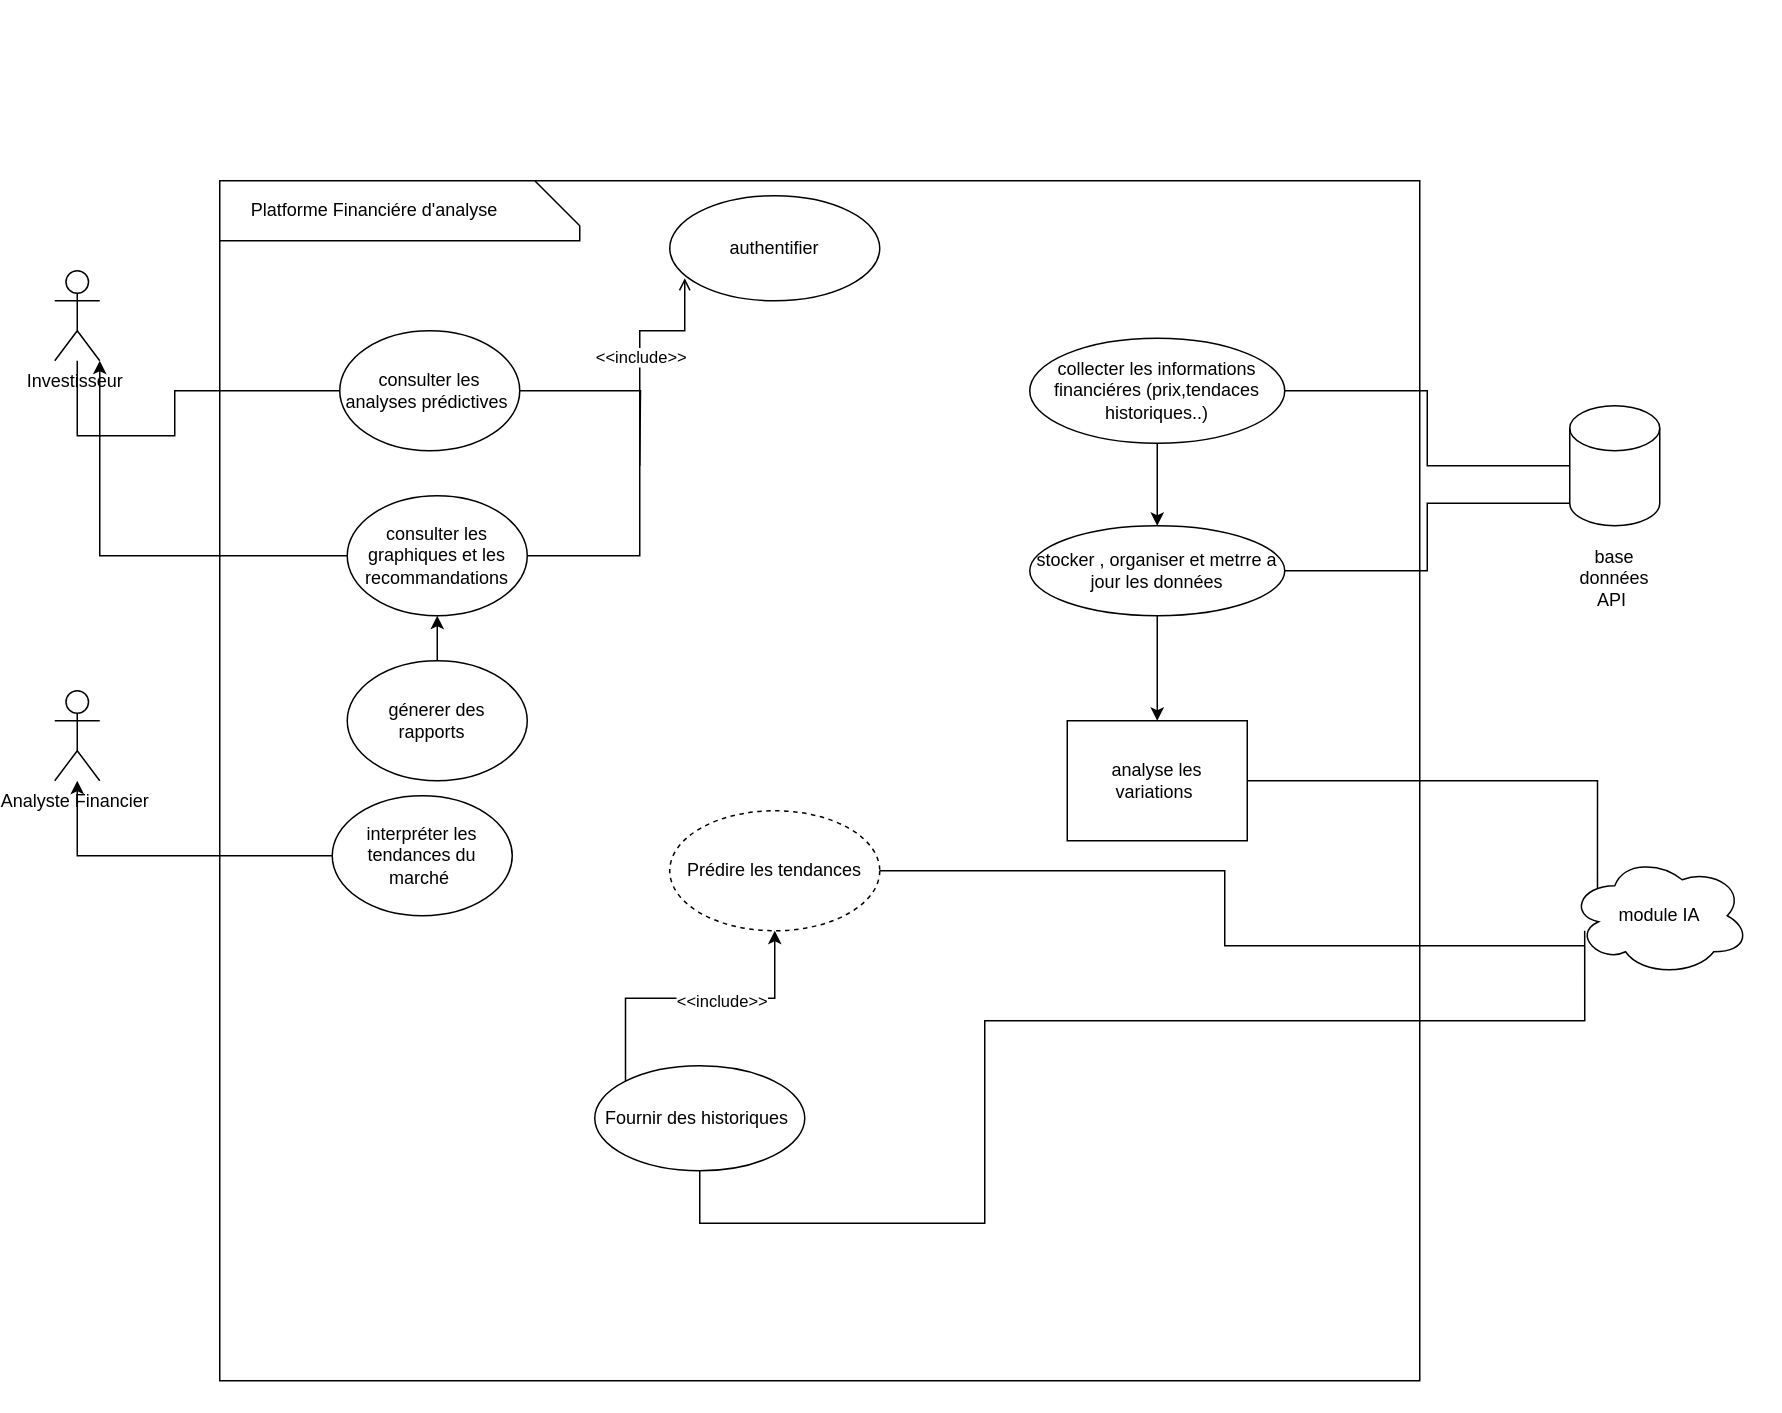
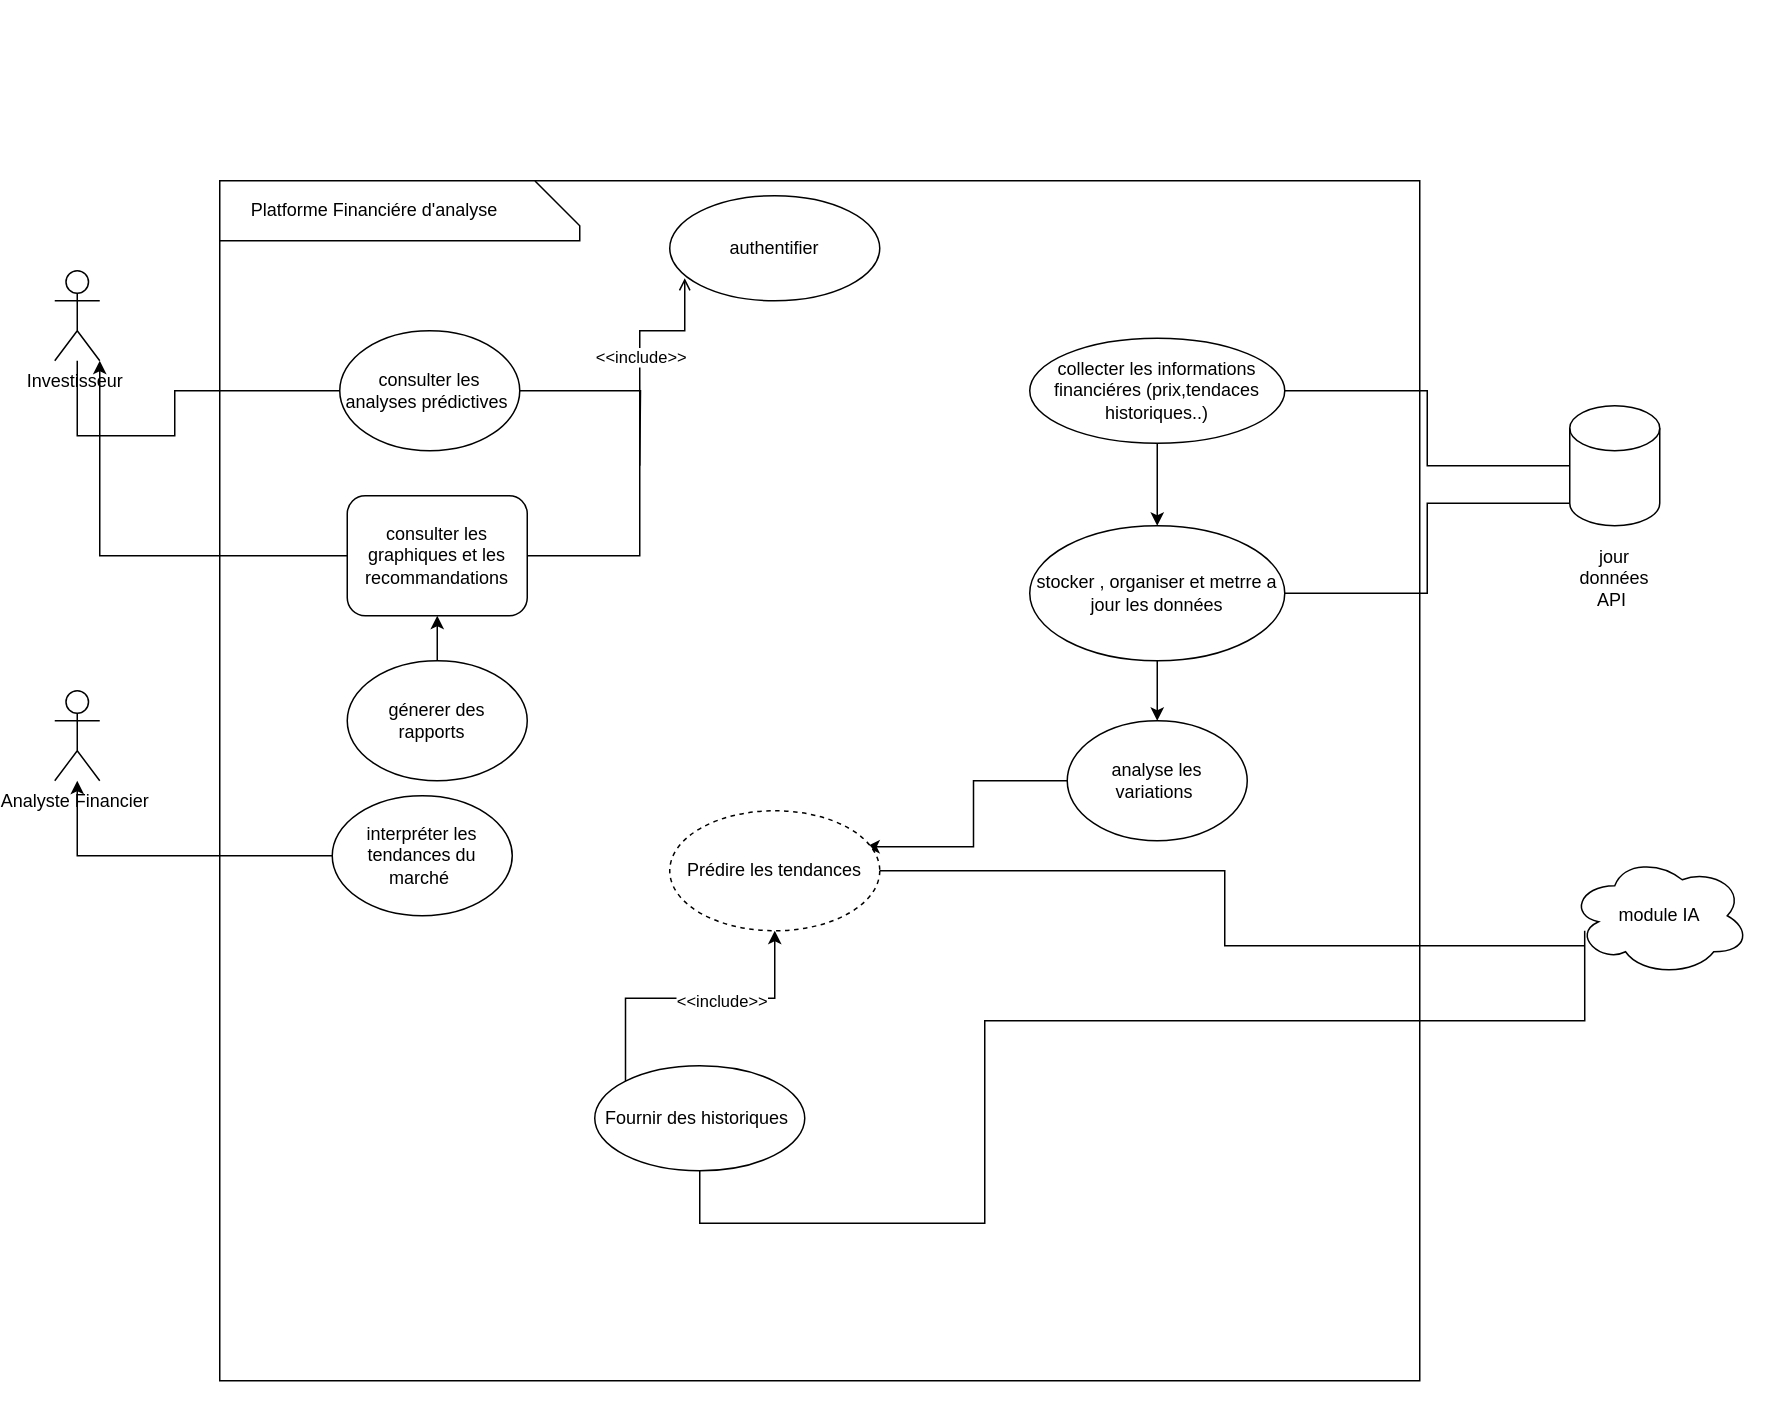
node "consulter les graphiques et les recommandations": shape ellipse -> rounded rectangle
node "stocker , organiser et metrre a jour les données": size 255x90 -> 255x135
node "base données API": label "base données API" -> "jour données API"
node "analyse les variations": shape rectangle -> ellipse
edge "analyse les variations" -- "module IA": removed
edge "analyse les variations" -> "Prédire les tendances": added
